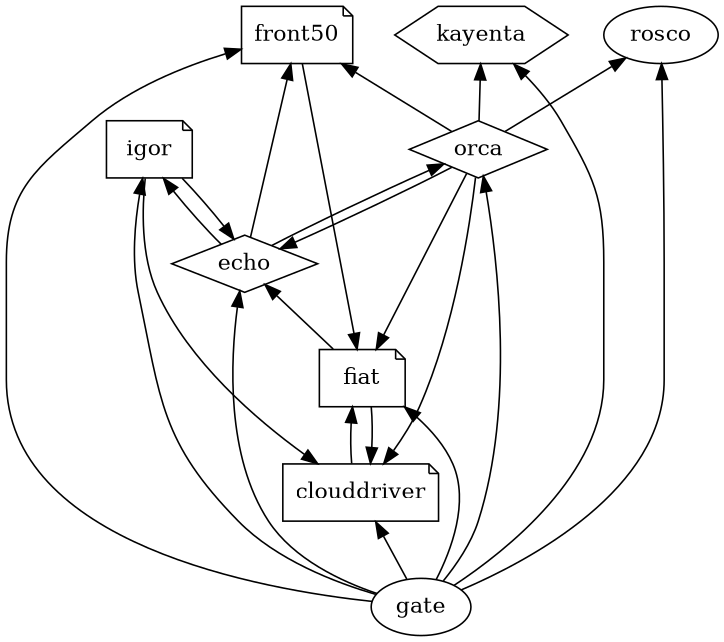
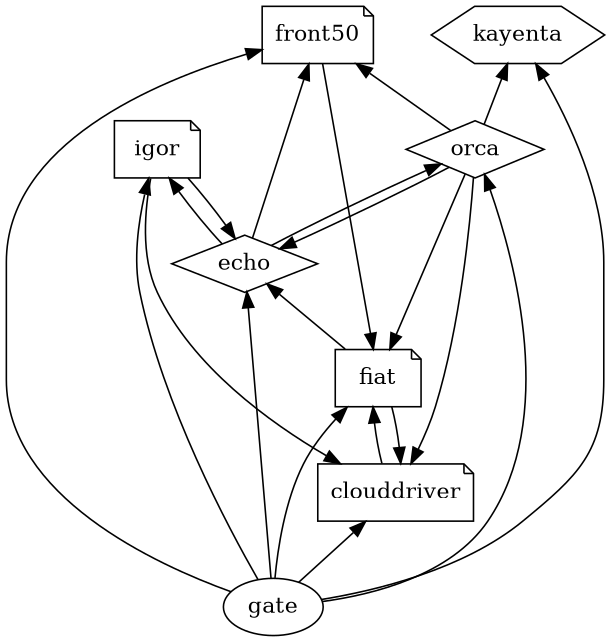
node "rosco": removed
